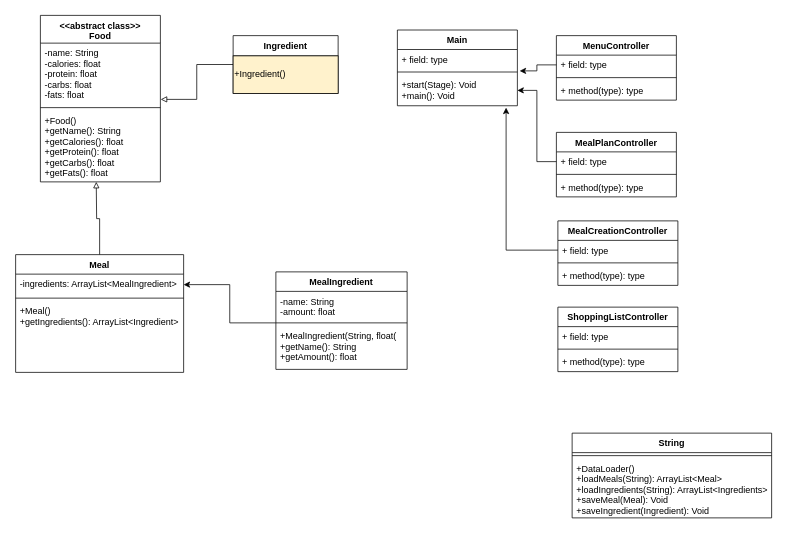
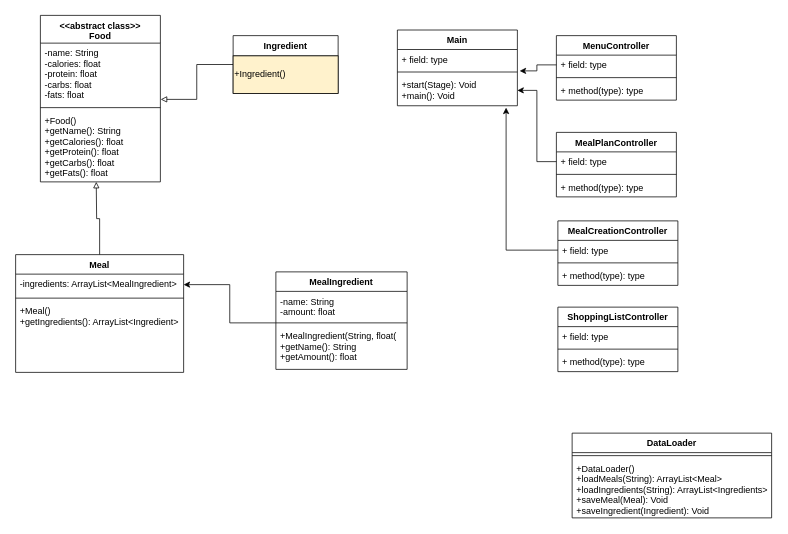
node "String": label "String" -> "DataLoader"
